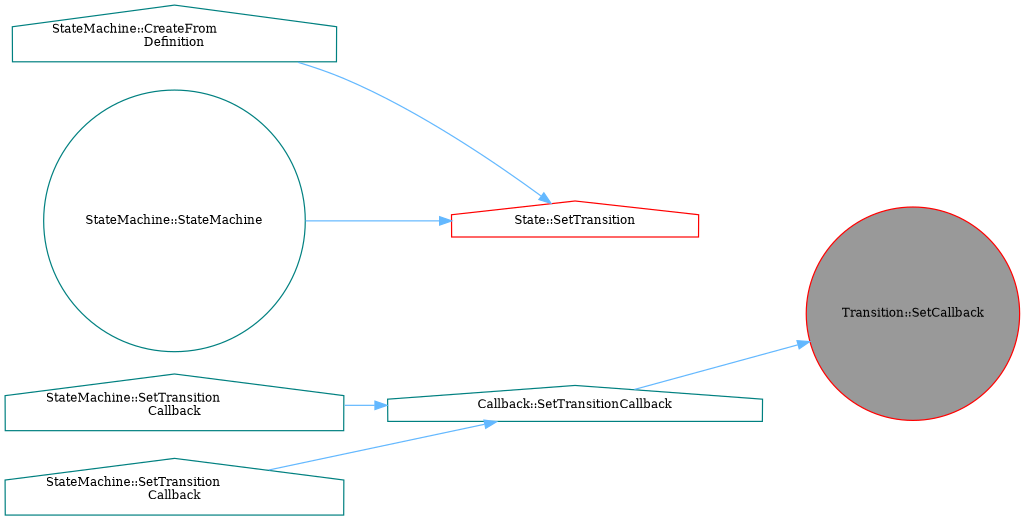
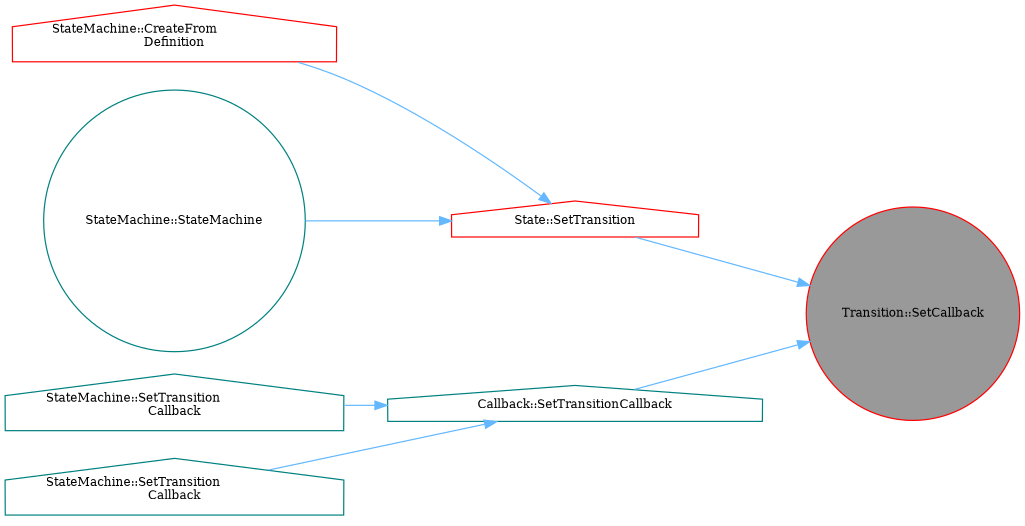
node "StateMachine::CreateFrom Definition": color teal -> red
edge "State::SetTransition" -> "Transition::SetCallback": added
